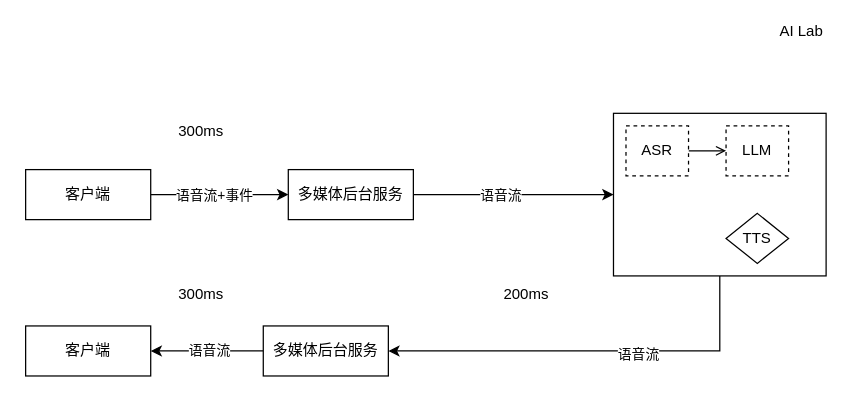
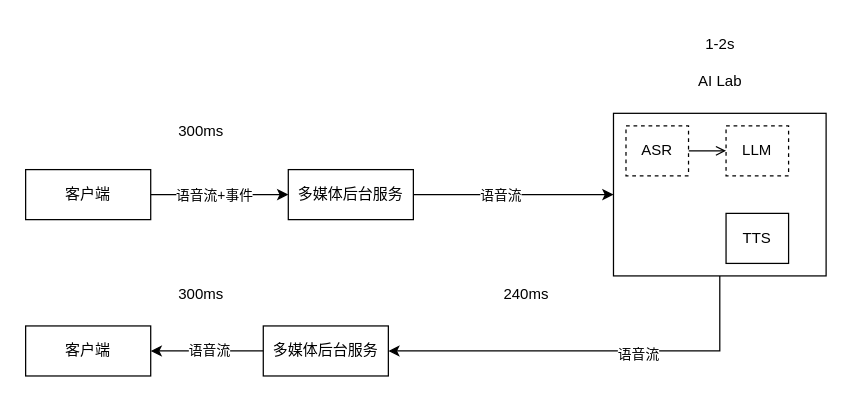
node "AI Lab": moved (801, 32) -> (719, 82)
node "1-2s": added
node "TTS": shape diamond -> rectangle
node "200ms": label "200ms" -> "240ms"
